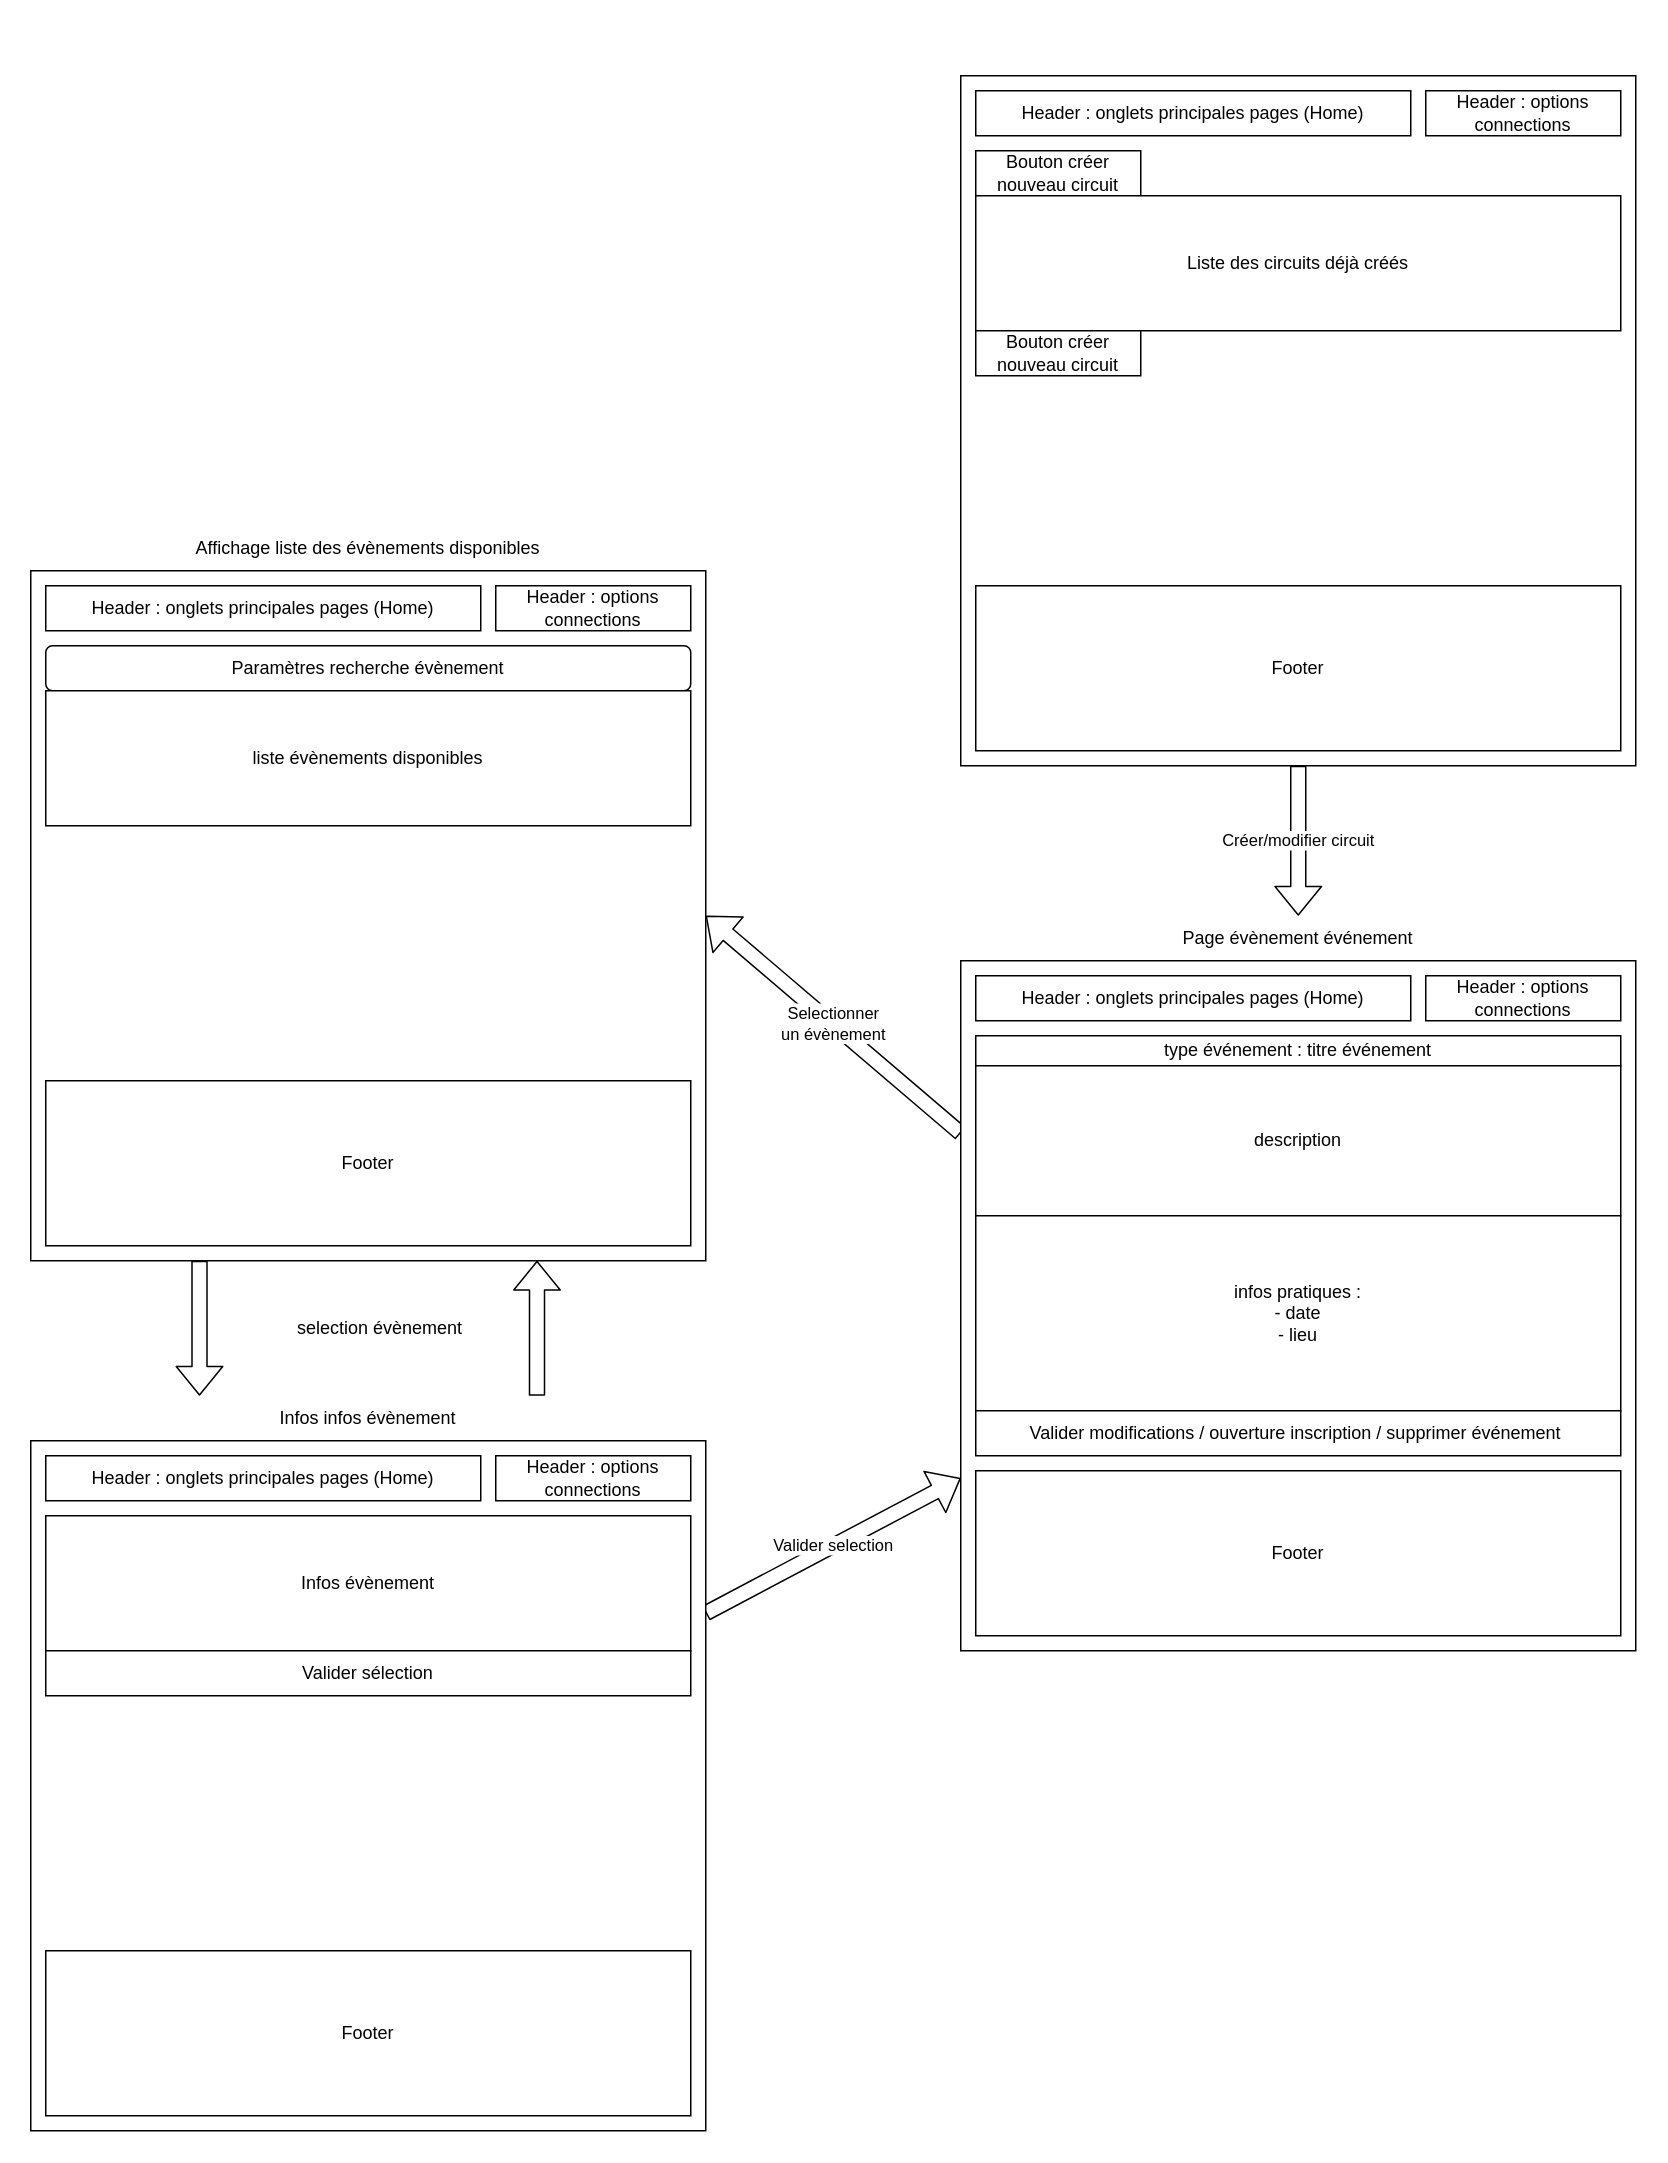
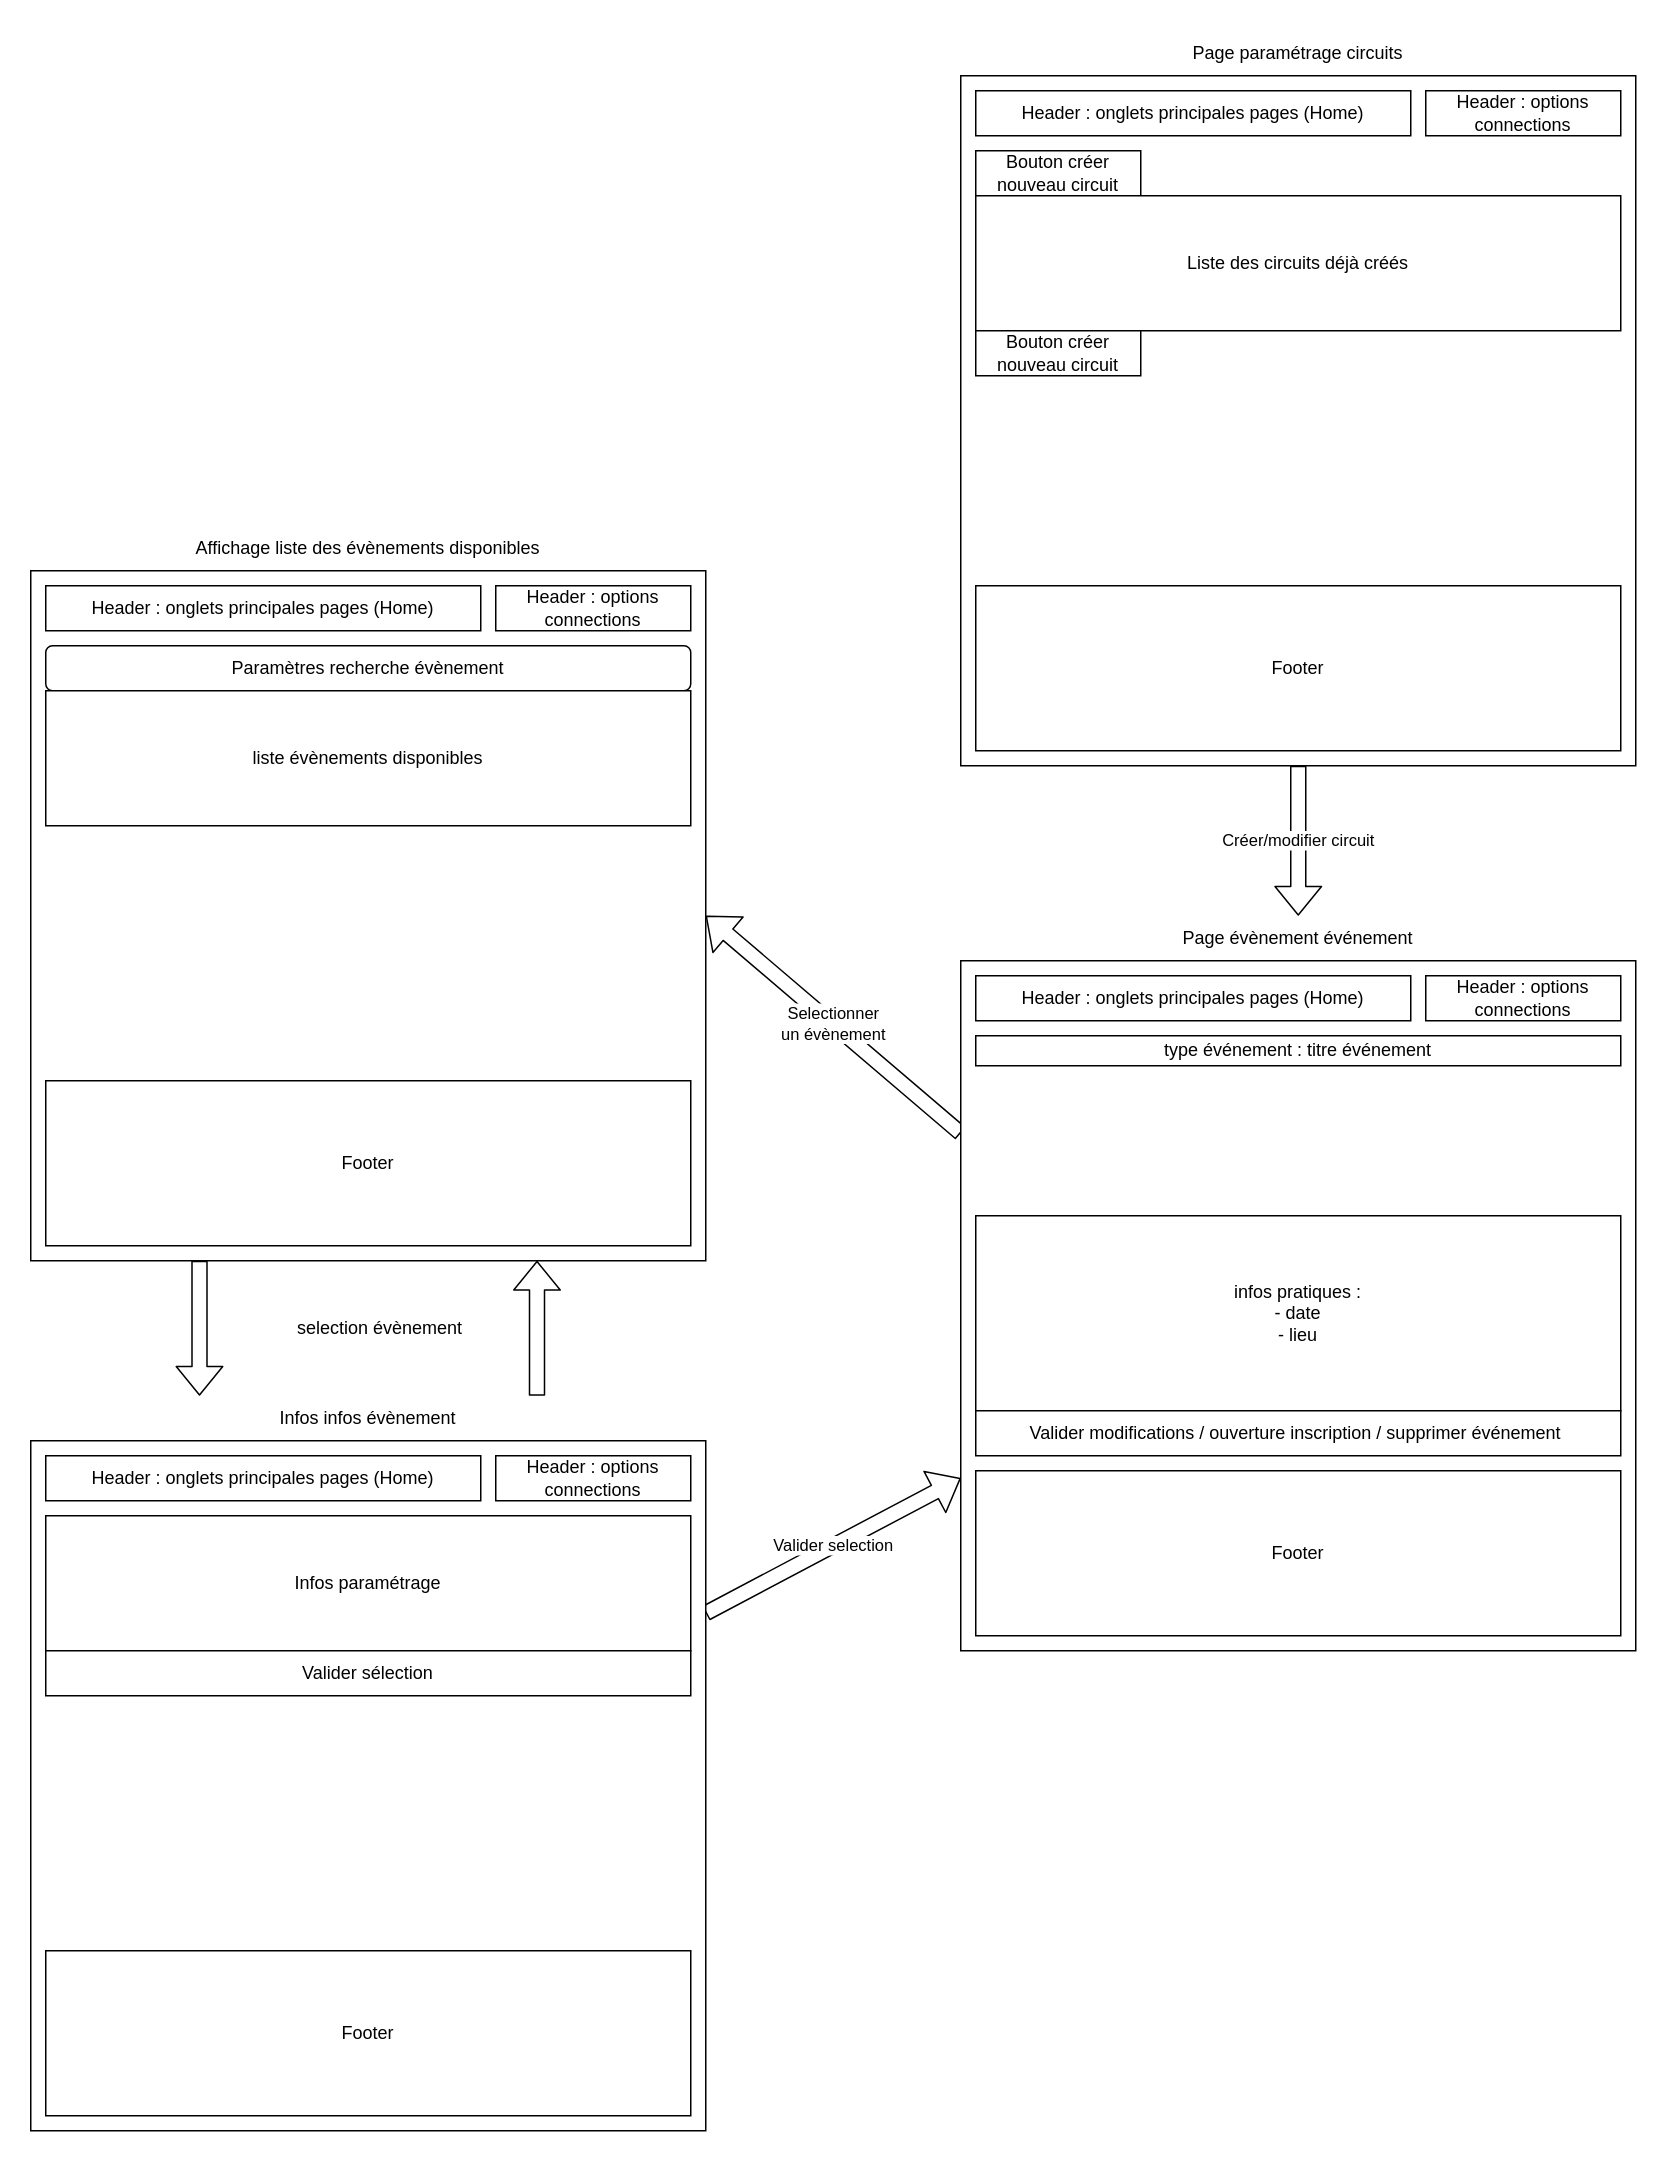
node "Page paramétrage circuits": added
node "description": removed
node "Infos évènement": label "Infos évènement" -> "Infos paramétrage"
